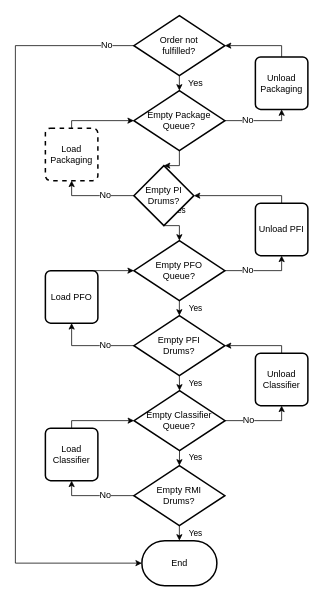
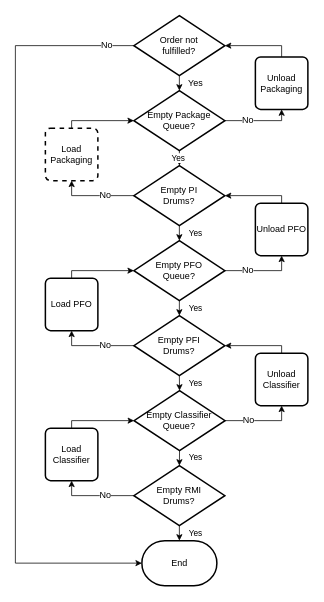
node "Empty PI Drums?": size 60x60 -> 91x60
node "Unload PFI": label "Unload PFI" -> "Unload PFO"
node "Load PFO": moved (72, 297) -> (72, 304)
